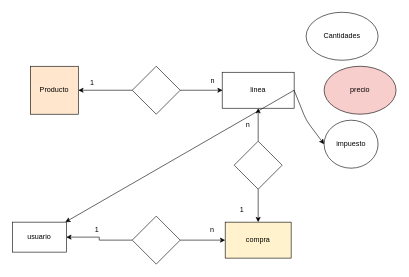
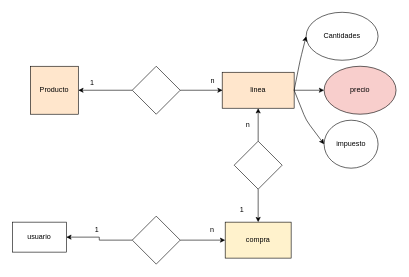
edge "linea" -> "Cantidades": added
node "linea": fillcolor #ffffff -> #ffe6cc
edge "linea" -> "usuario": now "linea" -> "precio"
